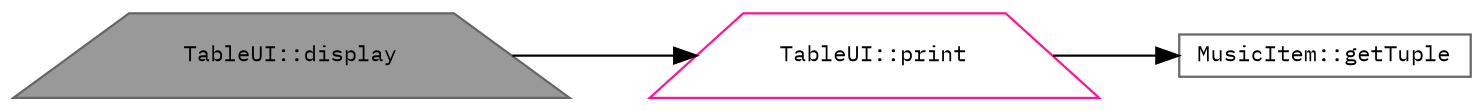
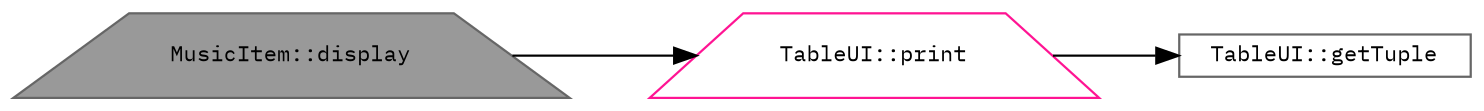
node "TableUI::display": label "TableUI::display" -> "MusicItem::display"
node "MusicItem::getTuple": label "MusicItem::getTuple" -> "TableUI::getTuple"
